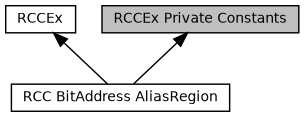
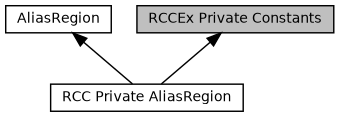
node "RCCEx": label "RCCEx" -> "AliasRegion"
node "RCC BitAddress AliasRegion": label "RCC BitAddress AliasRegion" -> "RCC Private AliasRegion"
